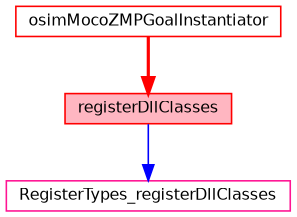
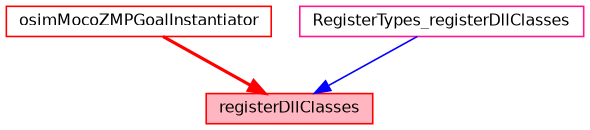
edge "registerDllClasses" -> "RegisterTypes_registerDllClasses": reversed
